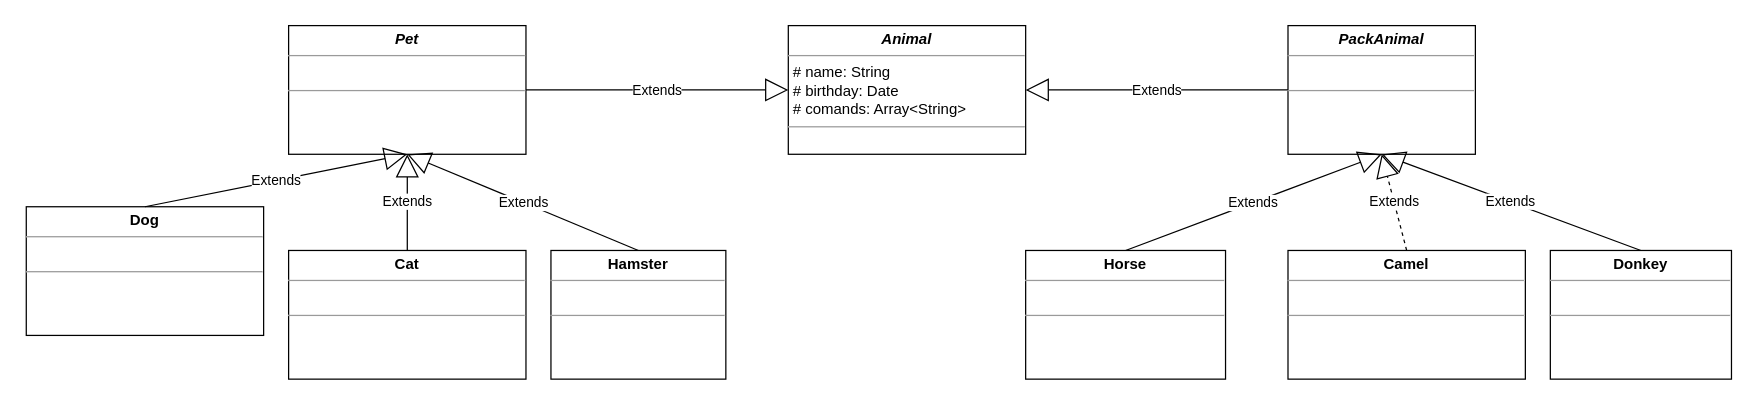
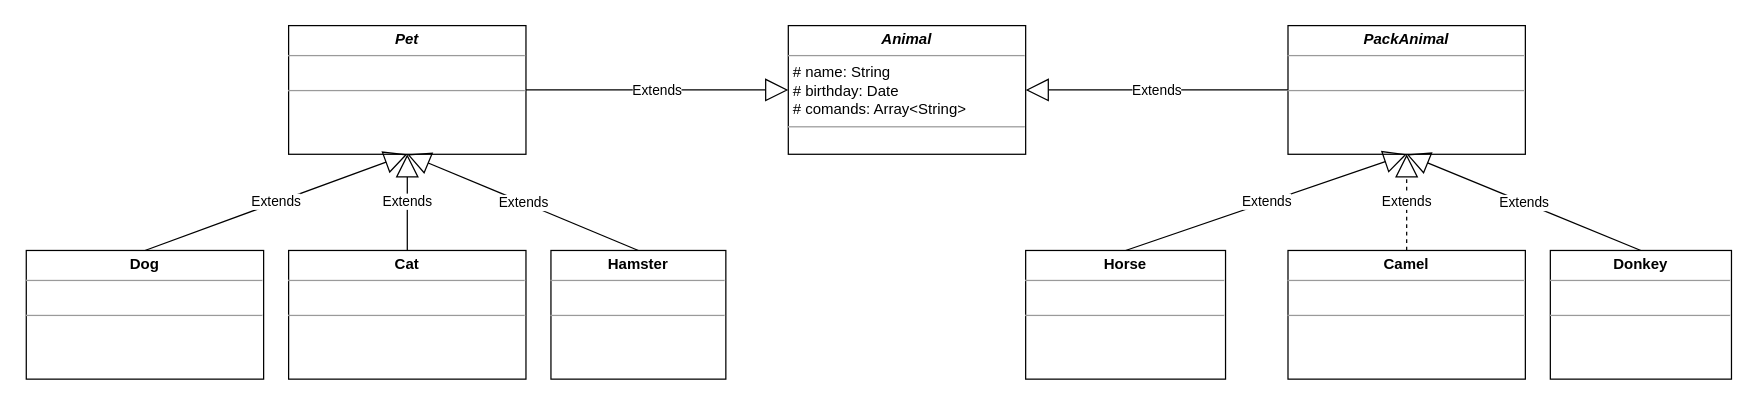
node "PackAnimal": size 188x129 -> 238x129
node "Dog": moved (144, 271) -> (144, 315)
